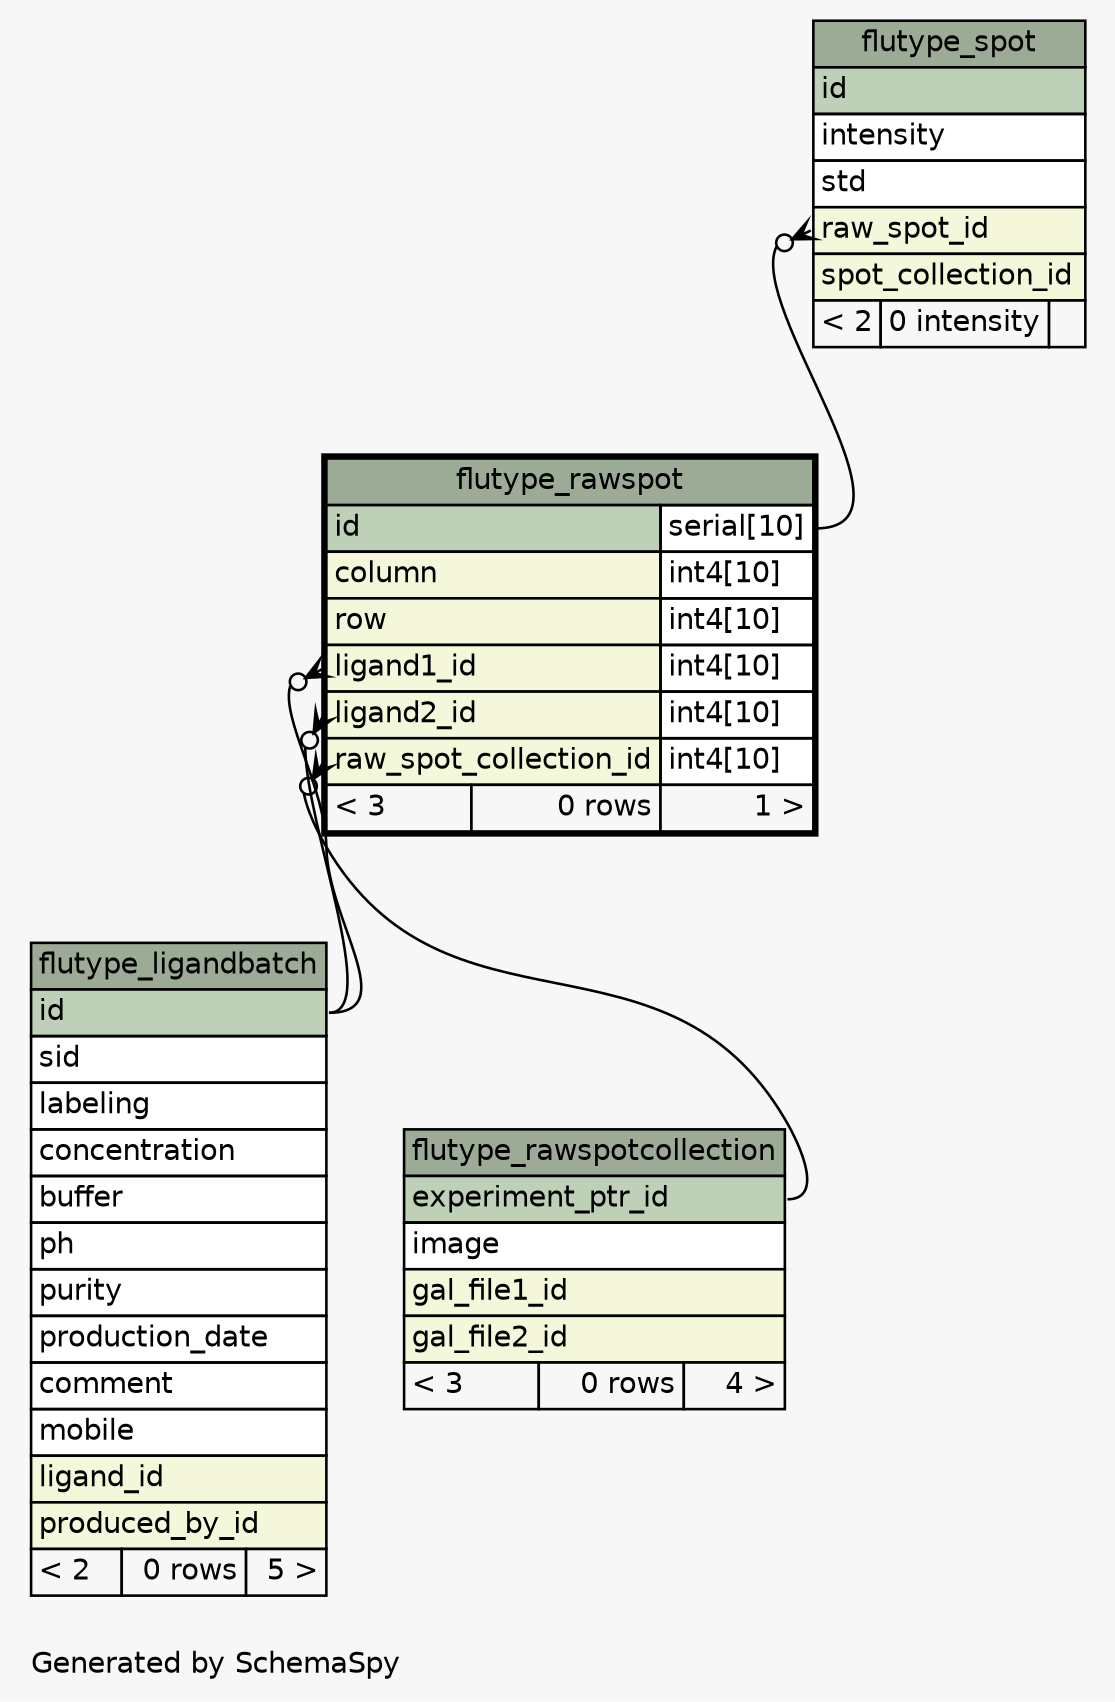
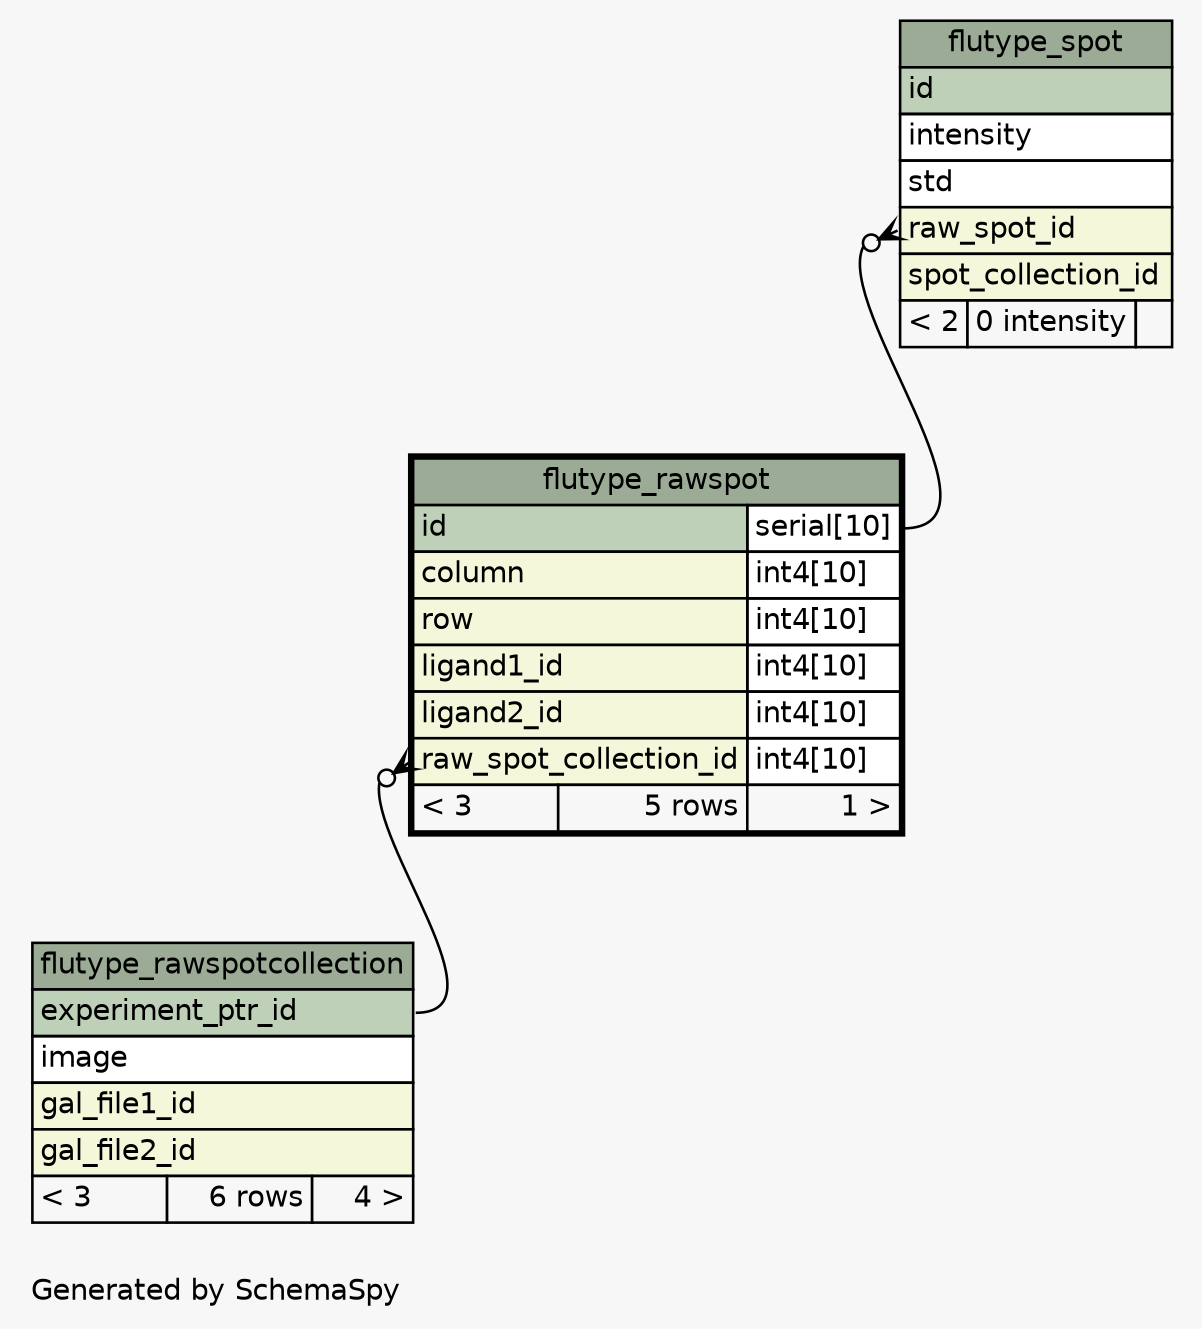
node "flutype_rawspot": text "0 rows" -> "5 rows"
node "flutype_ligandbatch": removed
node "flutype_rawspotcollection": text "0 rows" -> "6 rows"
